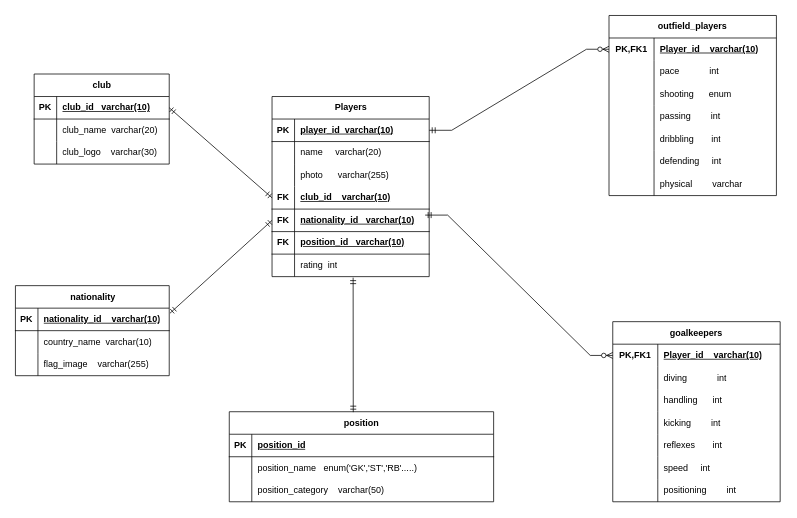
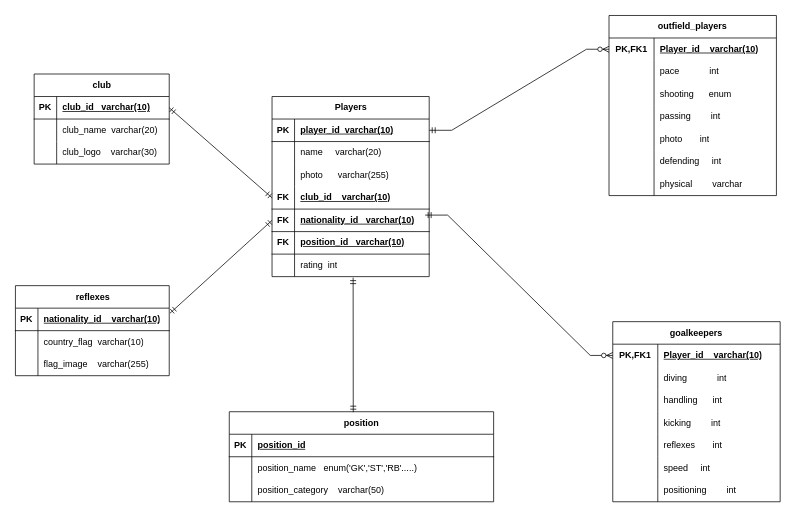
node "dribbling int": label "dribbling int" -> "photo int"
node "nationality": label "nationality" -> "reflexes"
node "country_name varchar(10)": label "country_name varchar(10)" -> "country_flag varchar(10)"
